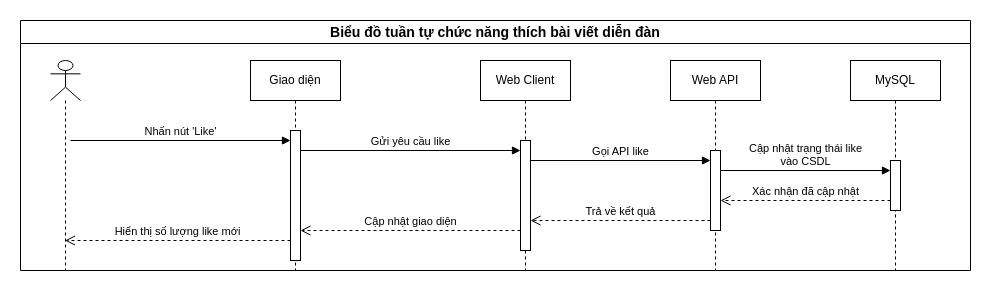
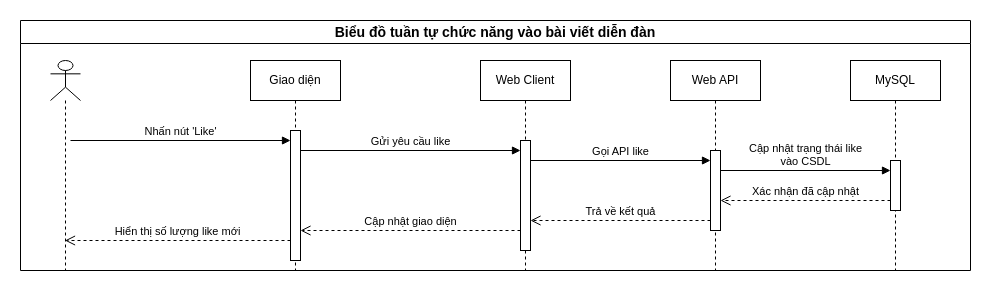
node "Biểu đồ tuần tự chức năng thích bài viết diễn đàn": label "Biểu đồ tuần tự chức năng thích bài viết diễn đàn" -> "Biểu đồ tuần tự chức năng vào bài viết diễn đàn"
